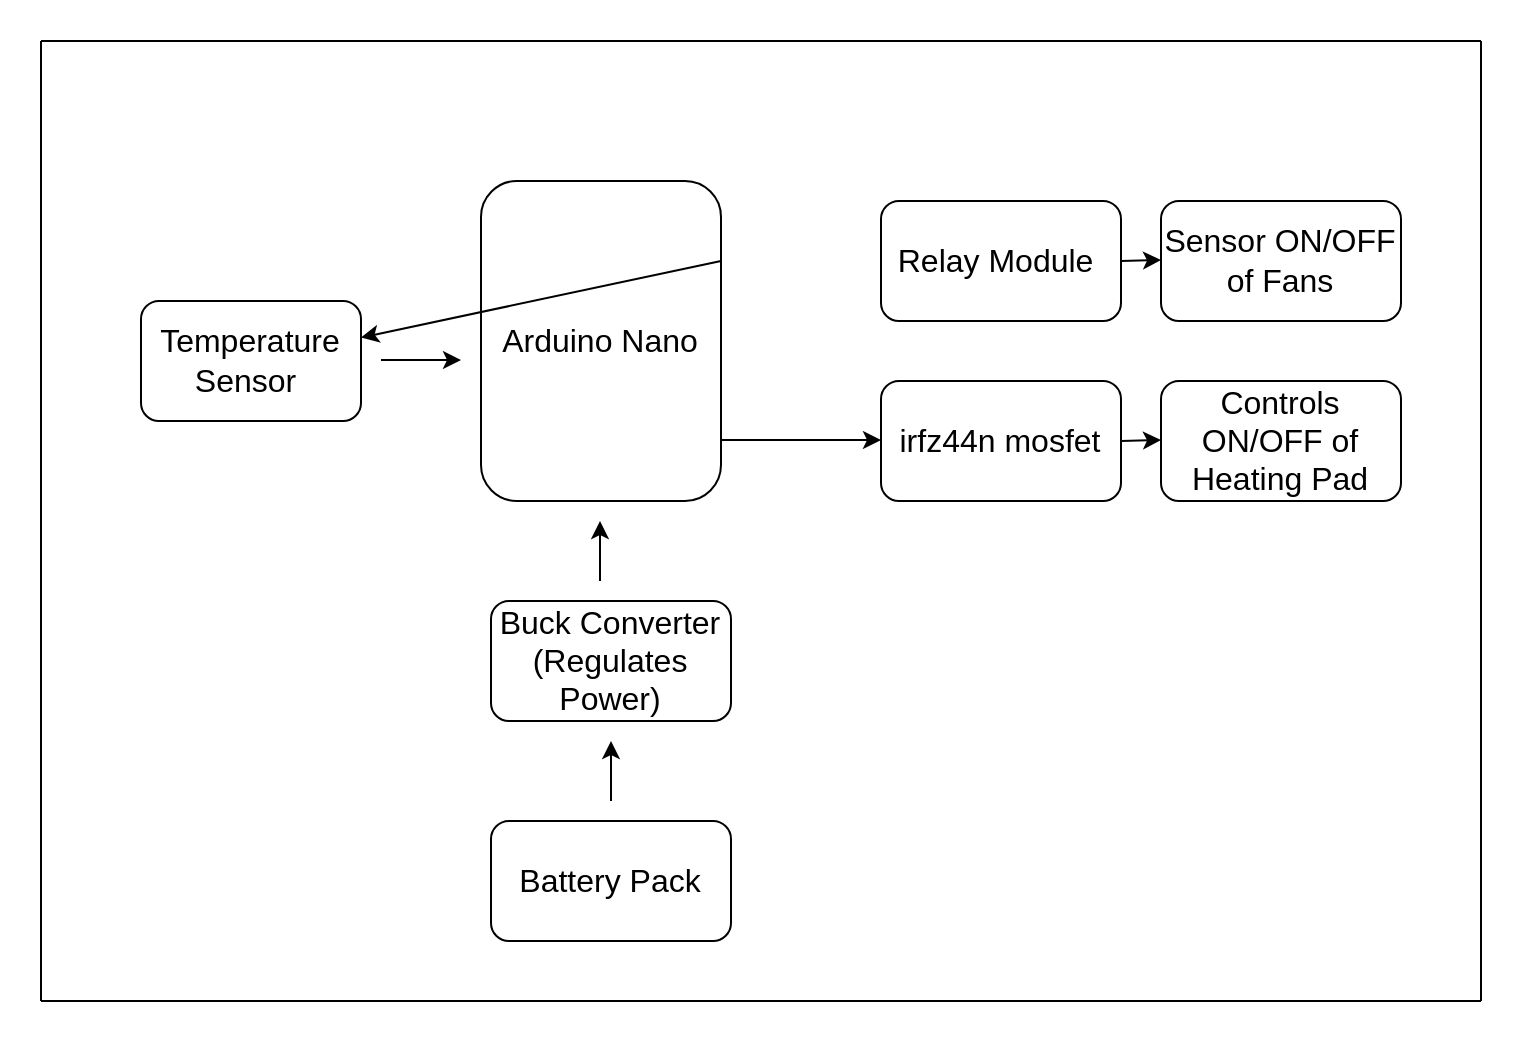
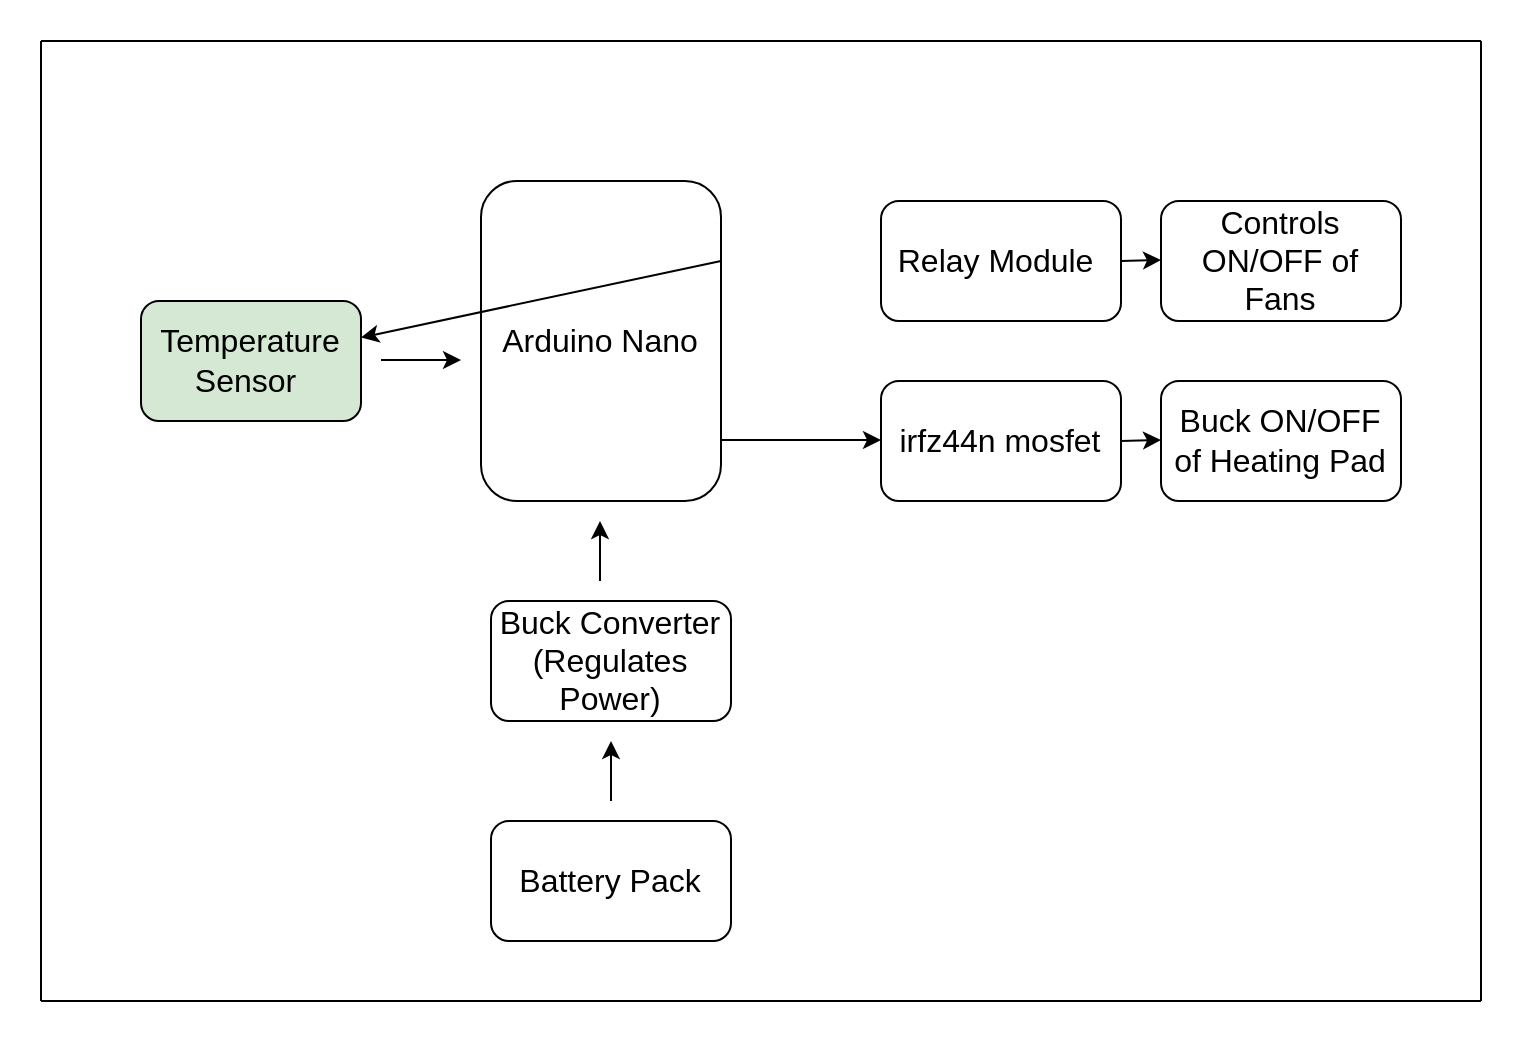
node "Sensor ON/OFF of Fans": label "Sensor ON/OFF of Fans" -> "Controls ON/OFF of Fans"
node "Temperature Sensor": fillcolor #ffffff -> #d5e8d4
node "Controls ON/OFF of Heating Pad": label "Controls ON/OFF of Heating Pad" -> "Buck ON/OFF of Heating Pad"
